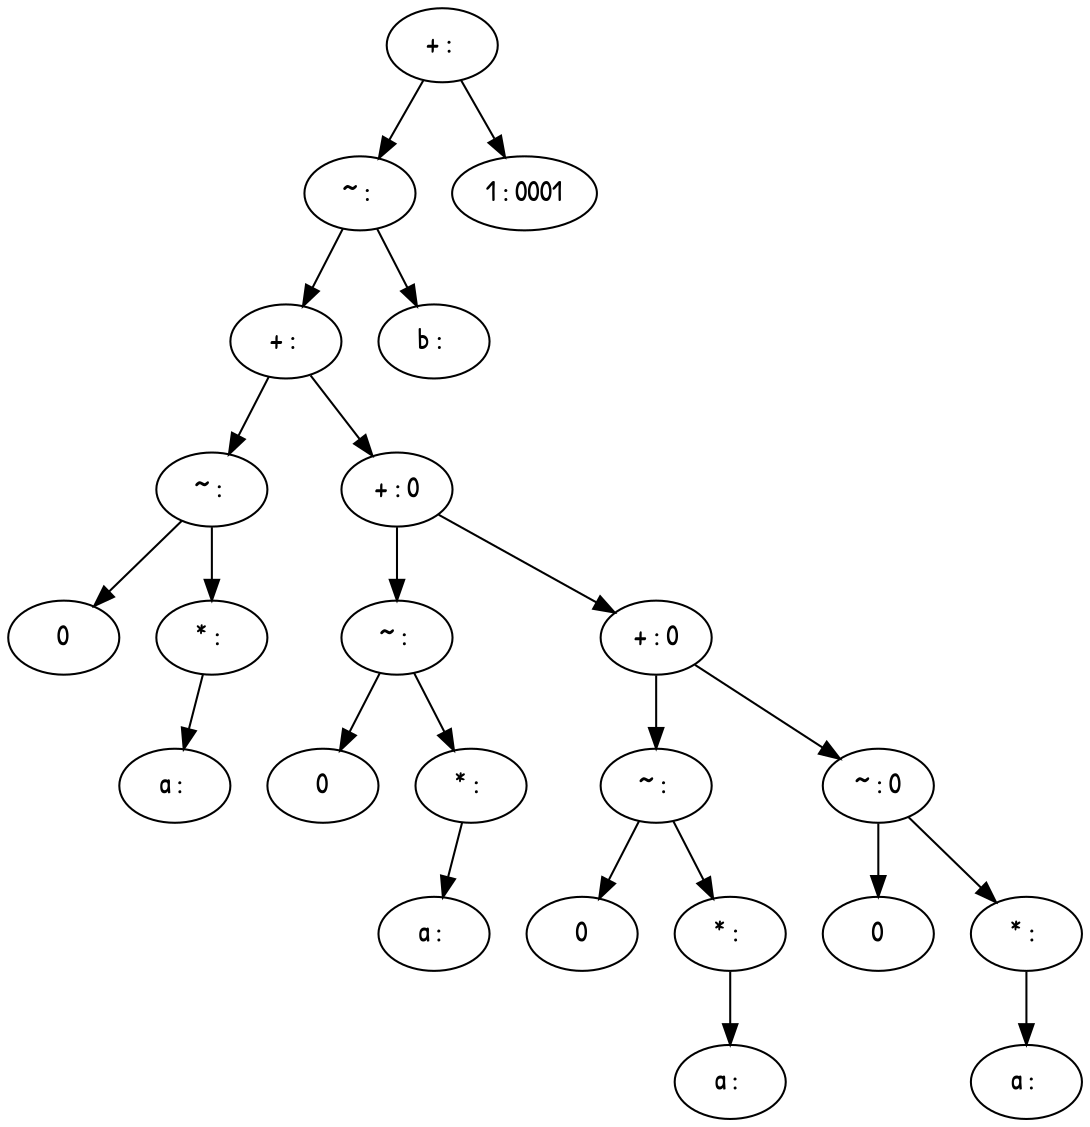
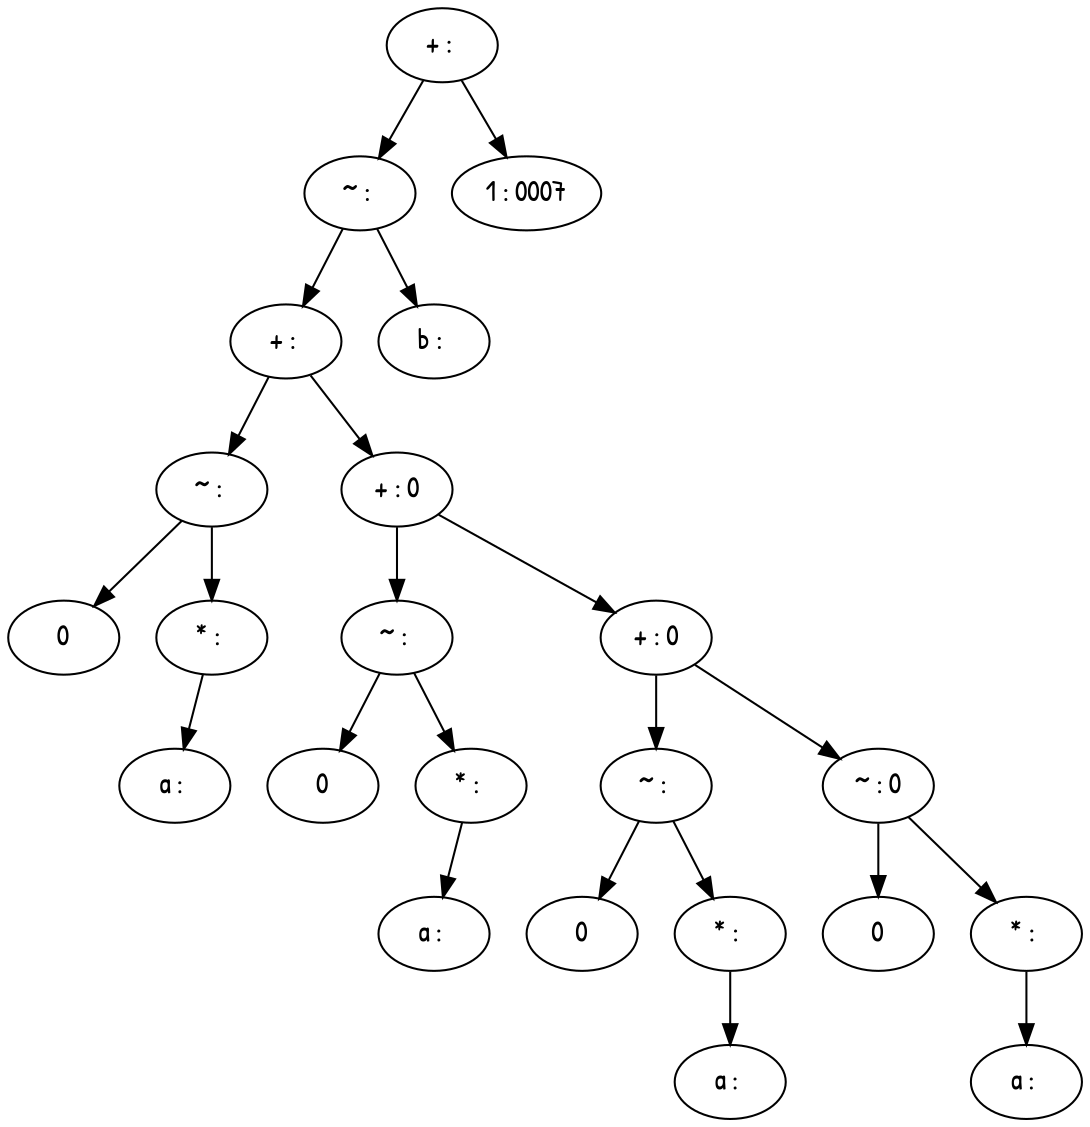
node "1 : 0001": label "1 : 0001" -> "1 : 0007"
